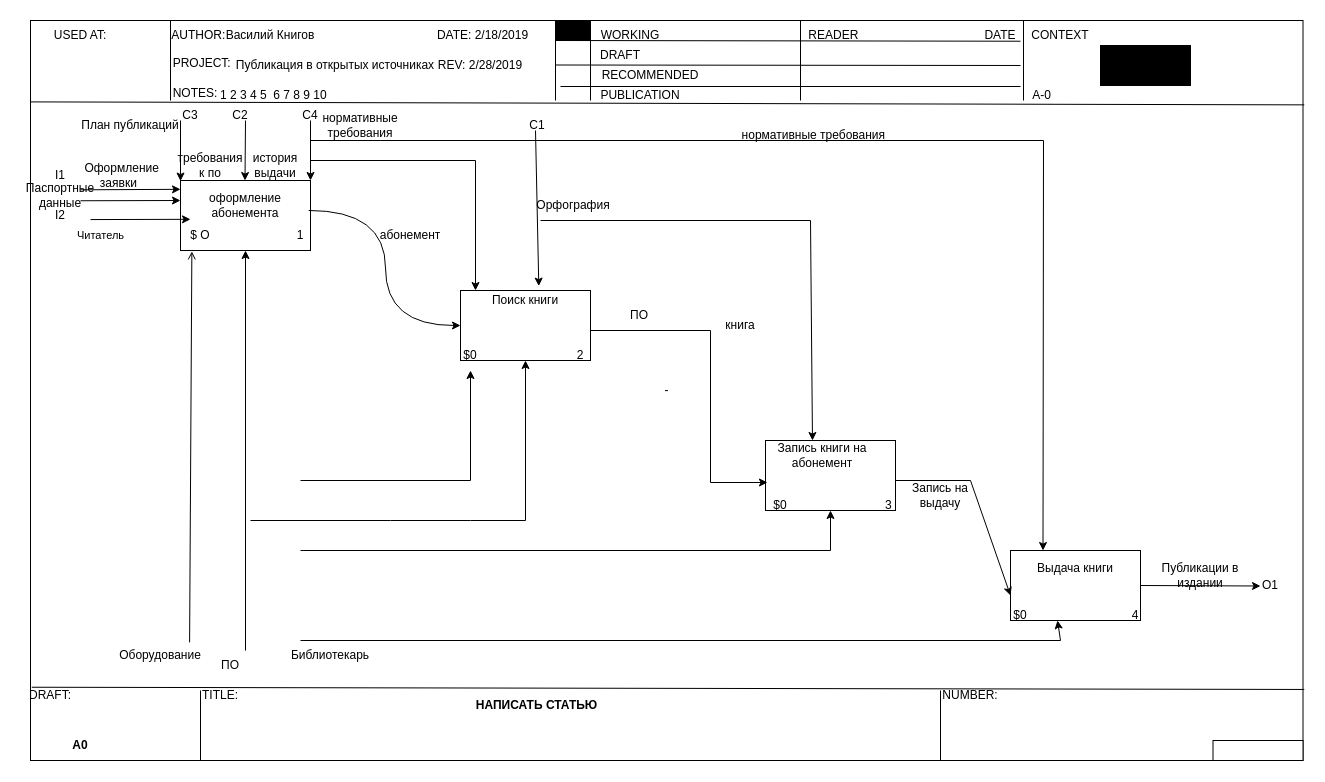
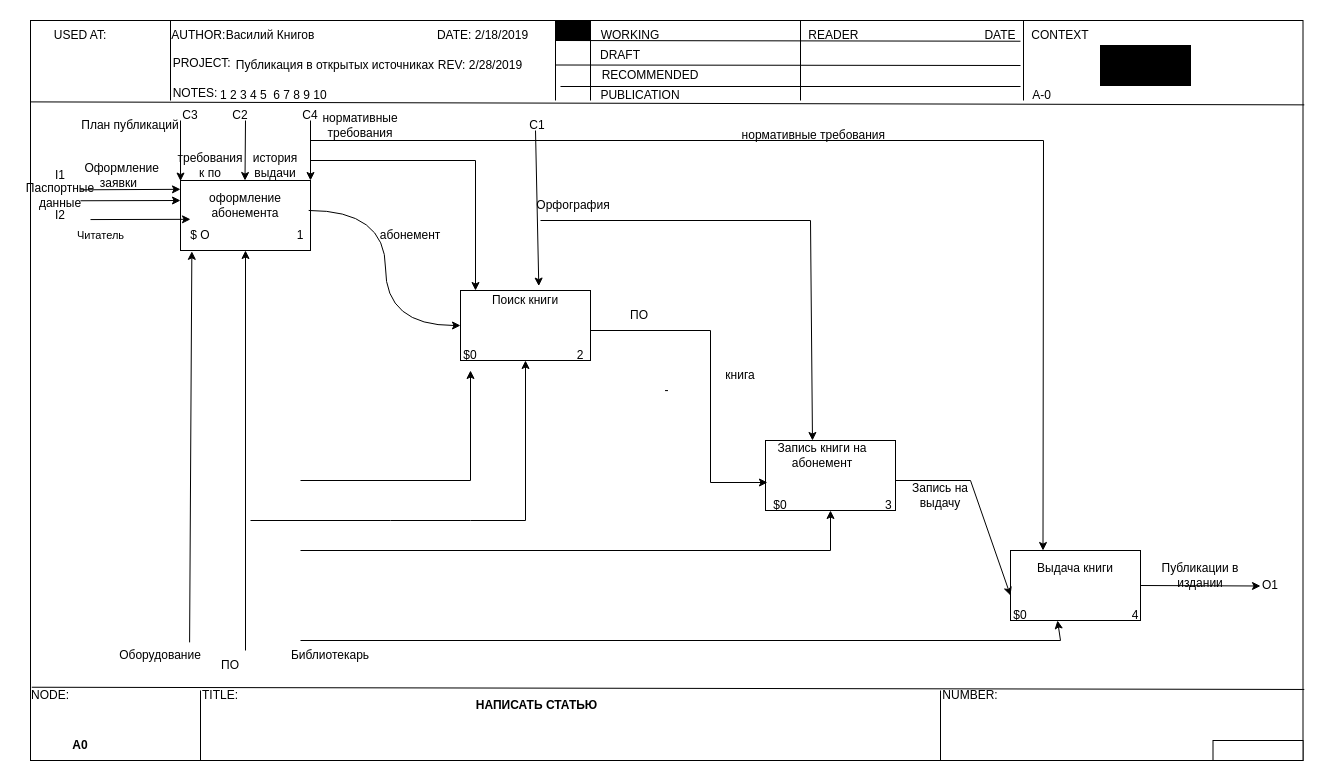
edge "Оборудование" -> "$ O": arrowhead open -> classic
node "книга": moved (741, 326) -> (741, 376)
node "DRAFT:": label "DRAFT:" -> "NODE:"
